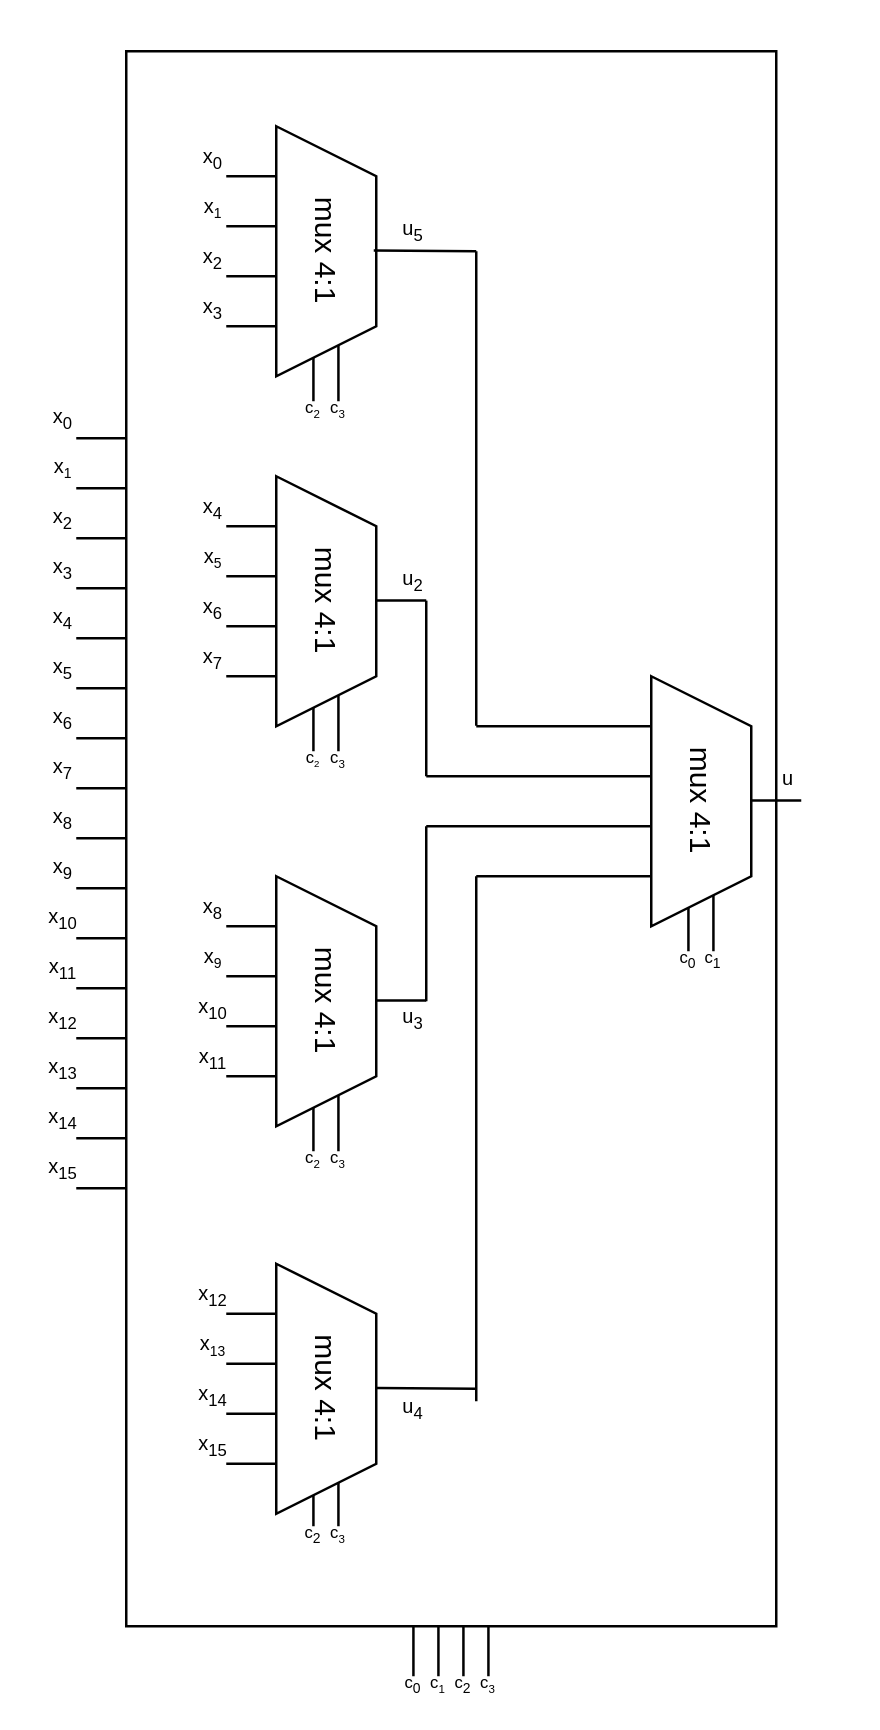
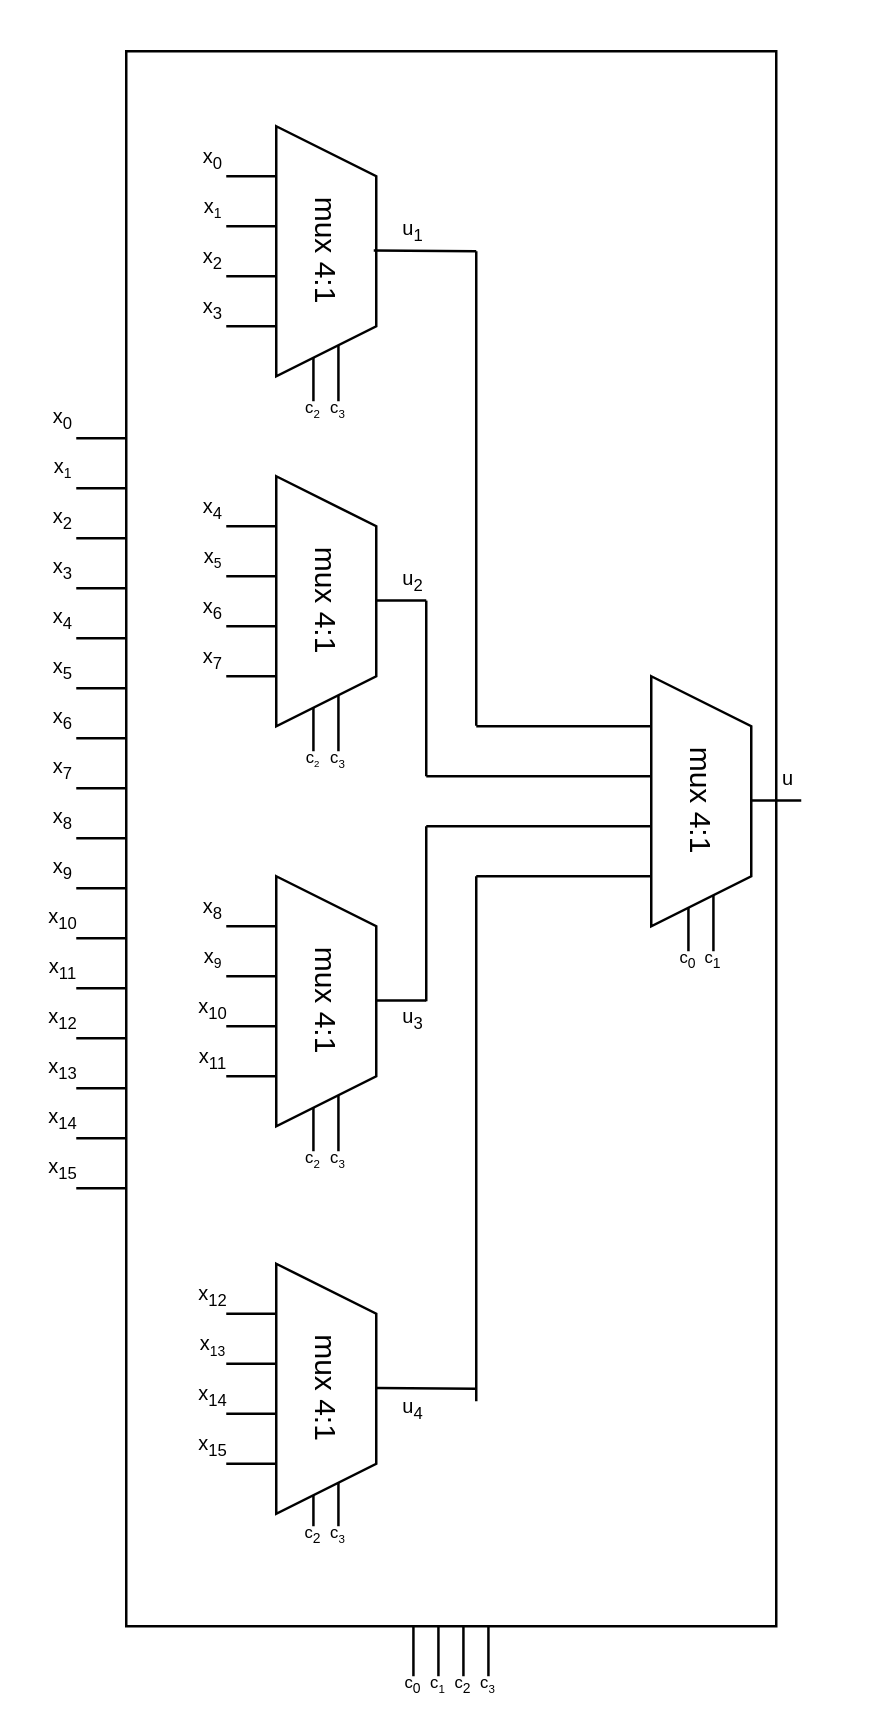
node "u5": label "u5" -> "u1"
